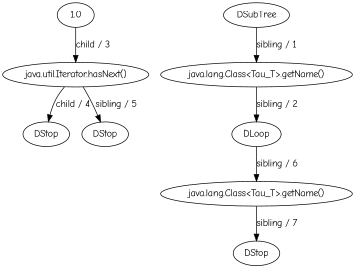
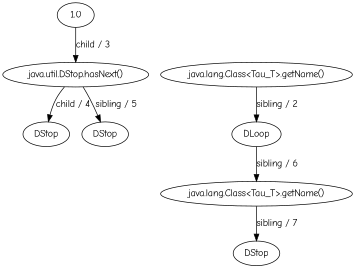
node "DSubTree": removed
node "java.util.Iterator.hasNext()": label "java.util.Iterator.hasNext()" -> "java.util.DStop.hasNext()"
